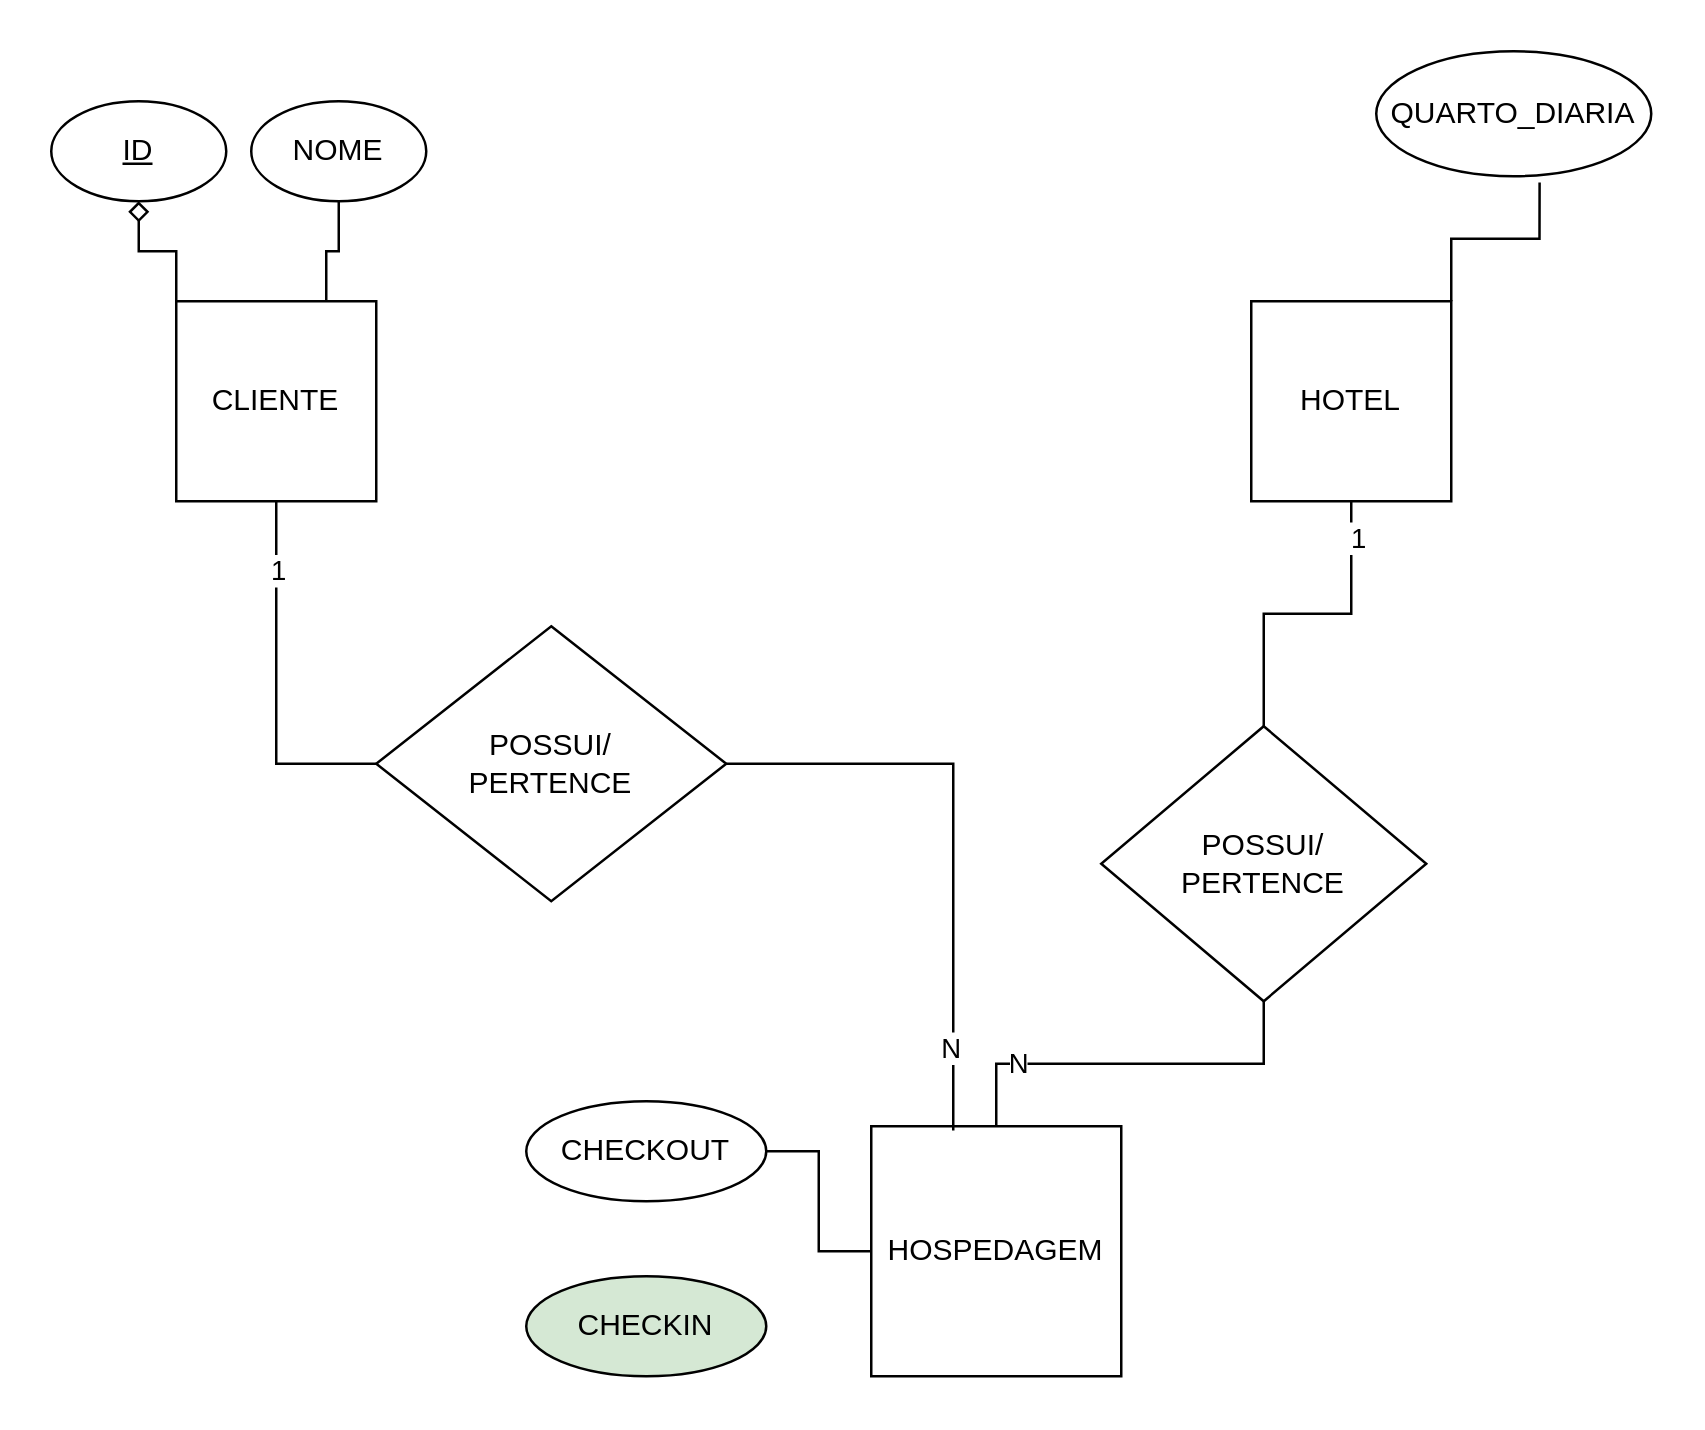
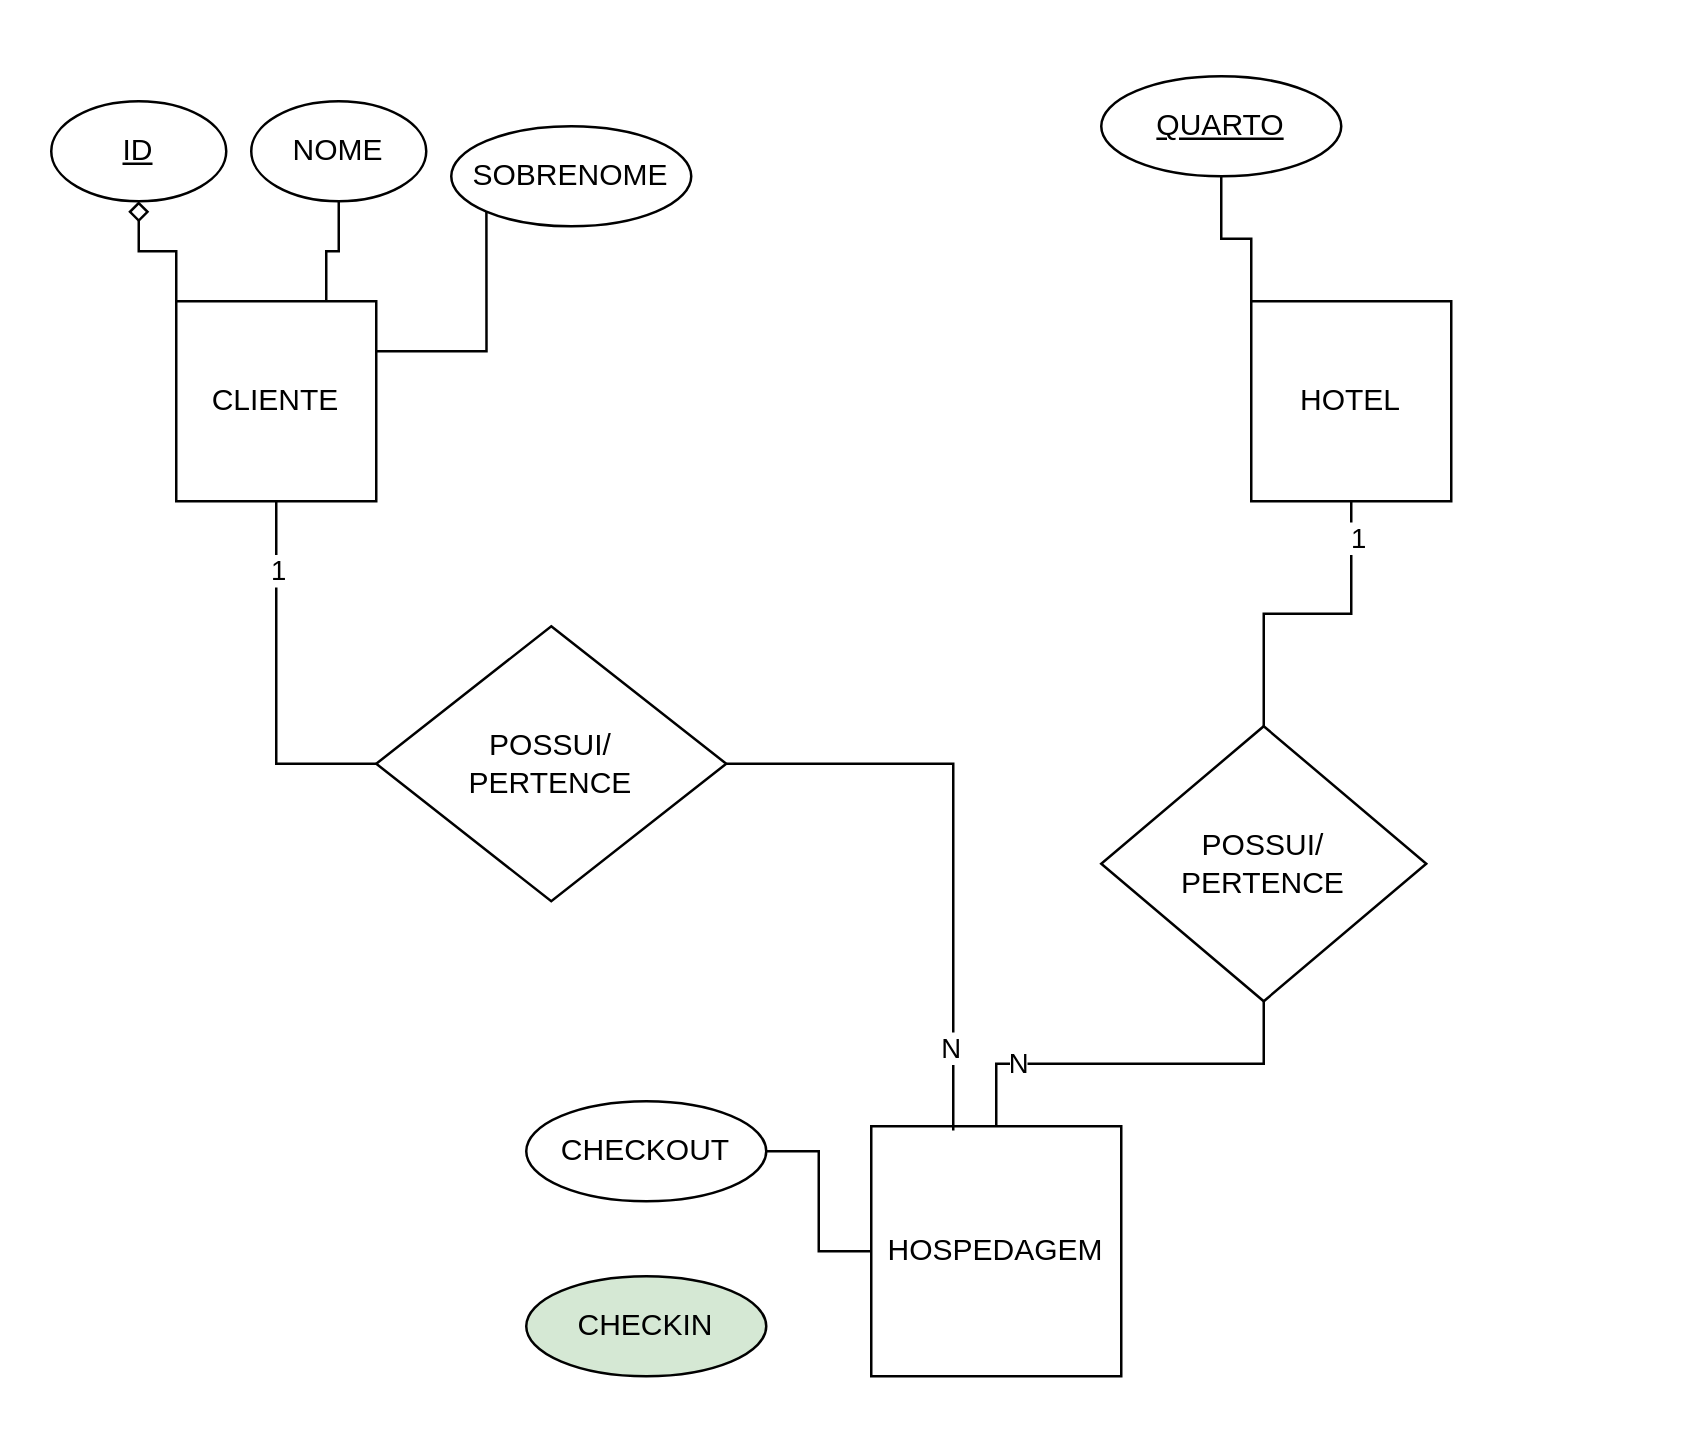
node "QUARTO_DIARIA": removed
node "QUARTO": added
node "SOBRENOME": added
edge "QUARTO" -- "HOTEL": added
edge "QUARTO_DIARIA" -- "HOTEL": removed
edge "SOBRENOME" -- "CLIENTE": added
